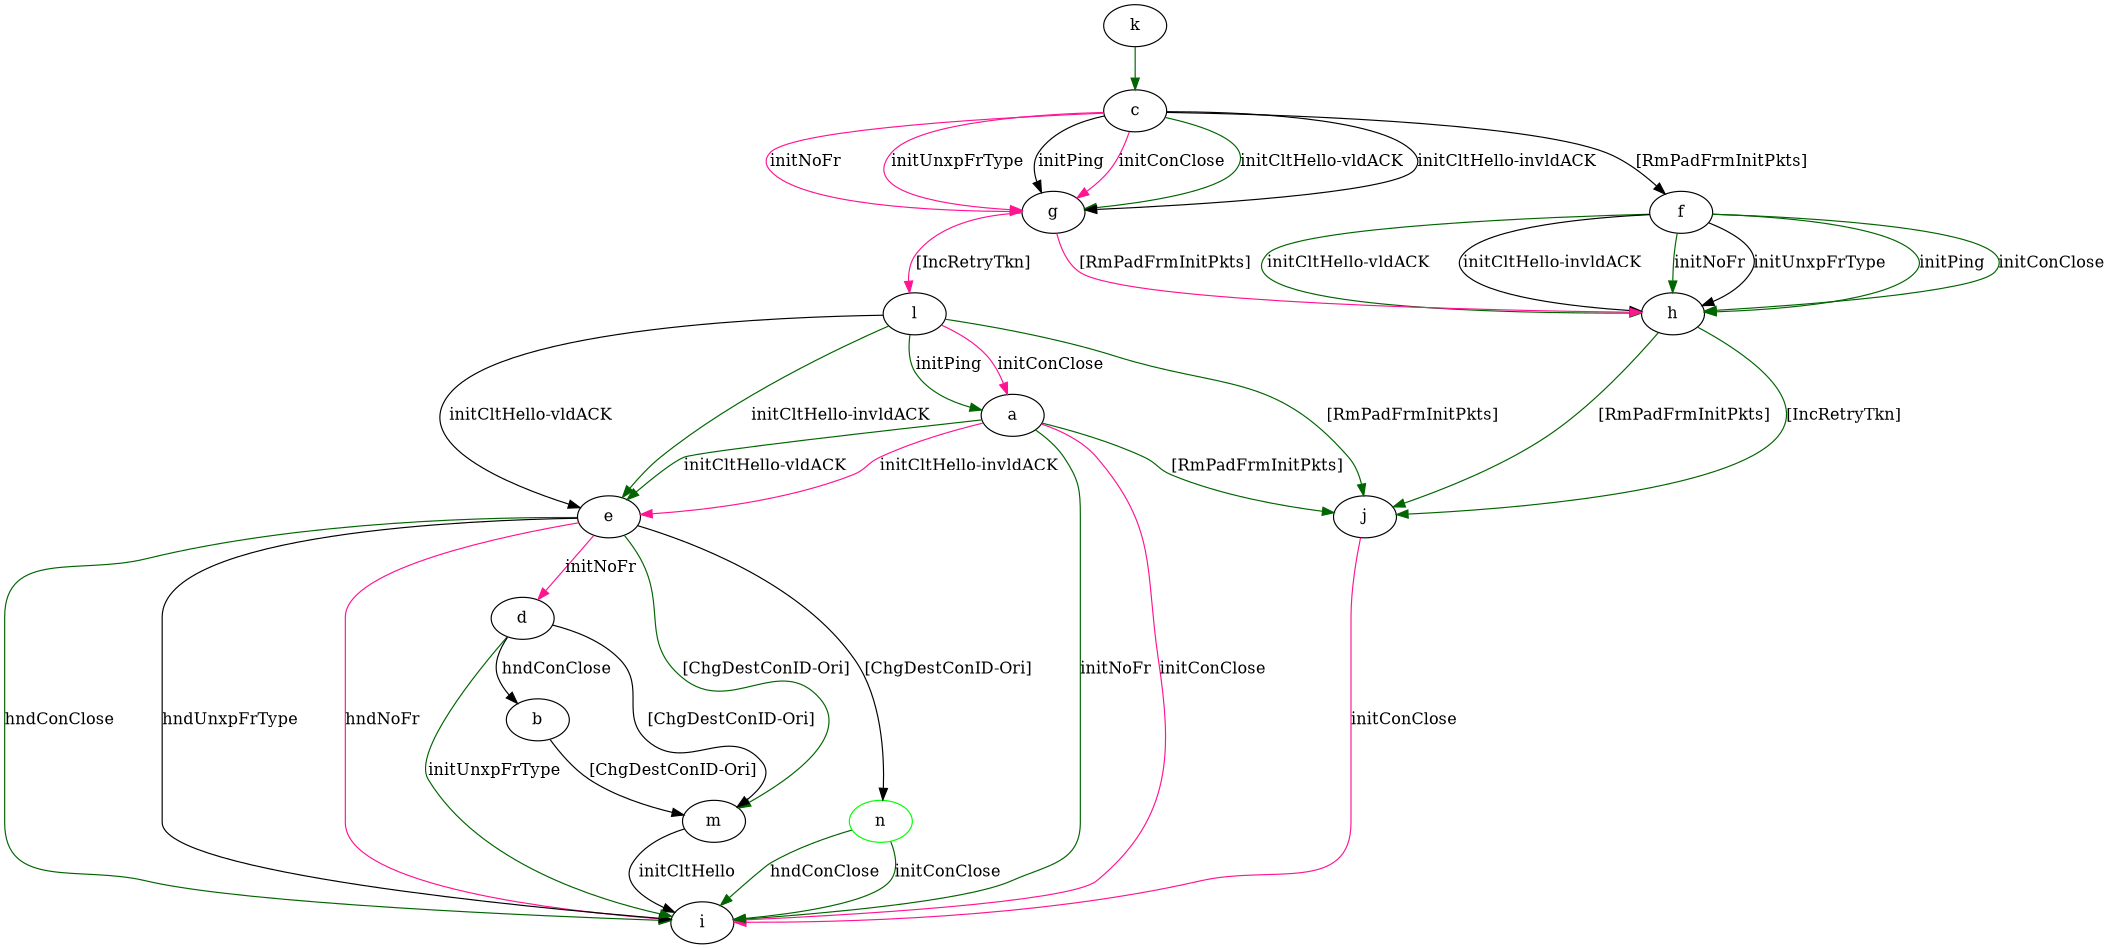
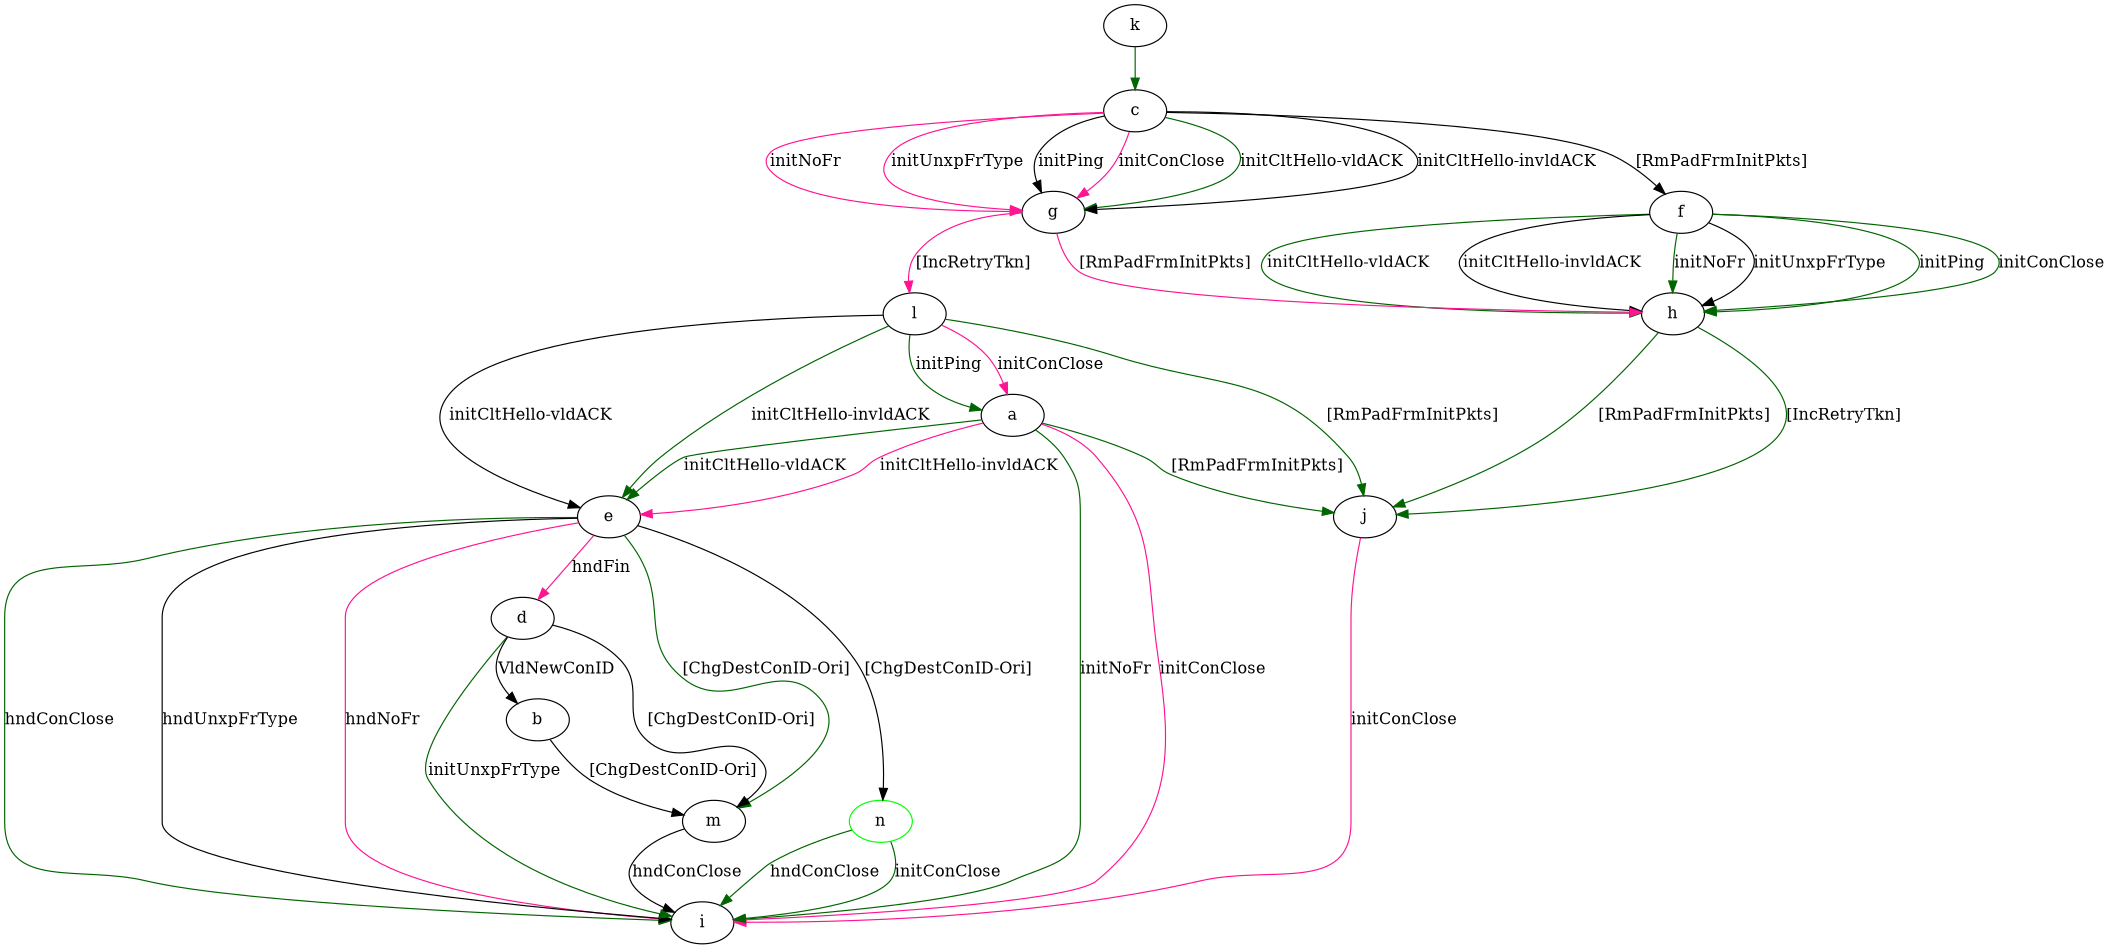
edge "e" -> "d": label "initNoFr " -> "hndFin "
edge "d" -> "b": label "hndConClose " -> "VldNewConID "
edge "m" -> "i": label "initCltHello " -> "hndConClose "
